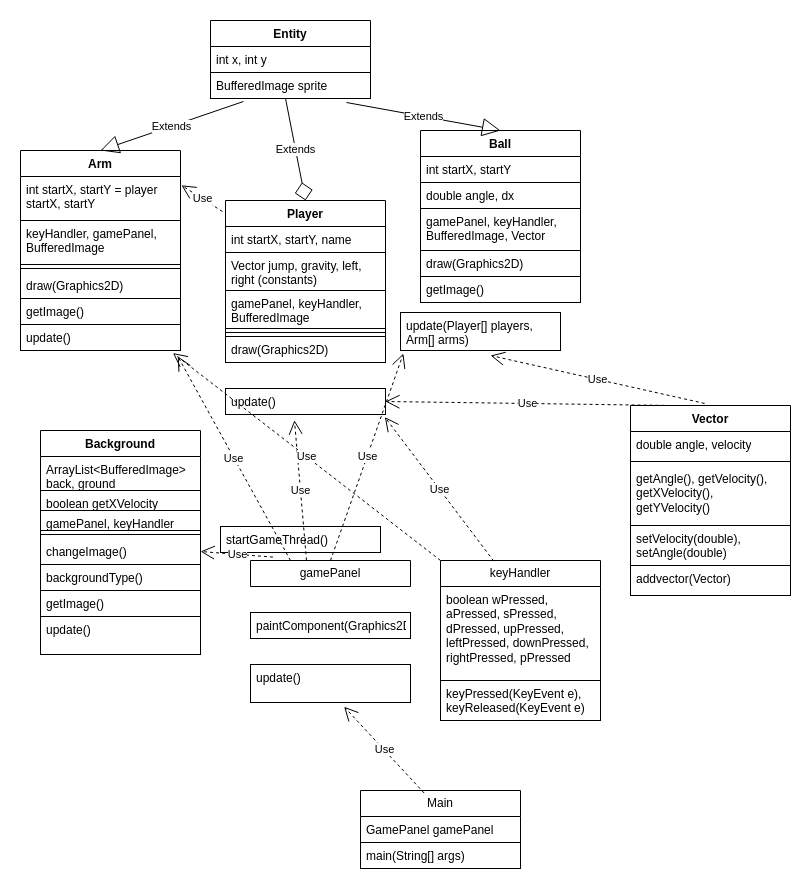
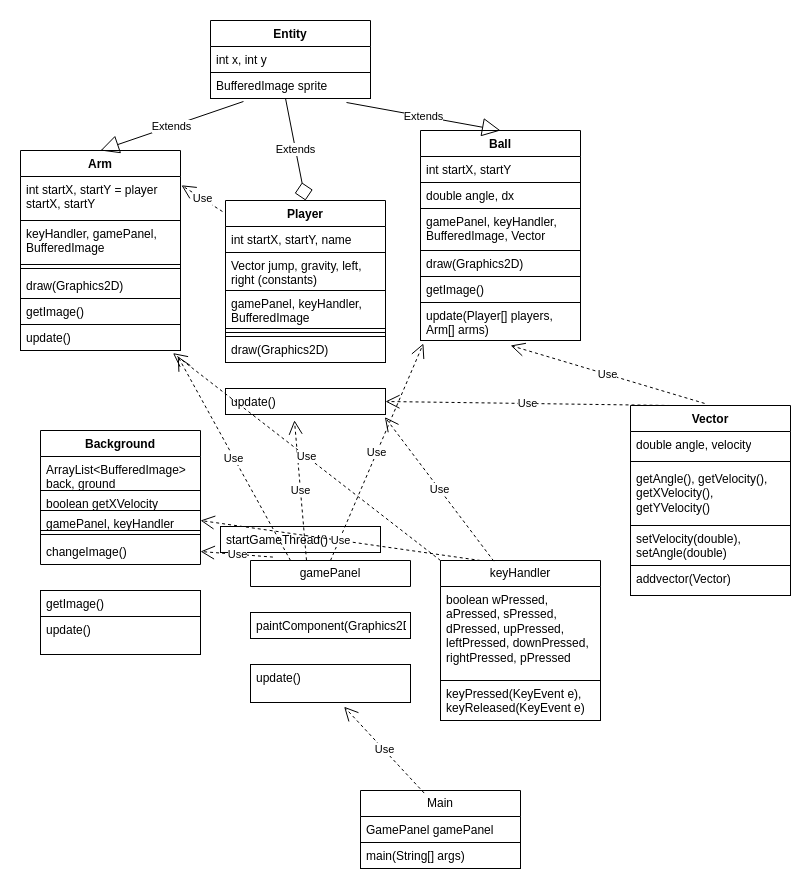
node "update(Player[] players, Arm[] arms)": moved (481, 332) -> (501, 322)
edge "keyHandler" -> "gamePanel, keyHandler": added, label "Use"
node "backgroundType()": removed
